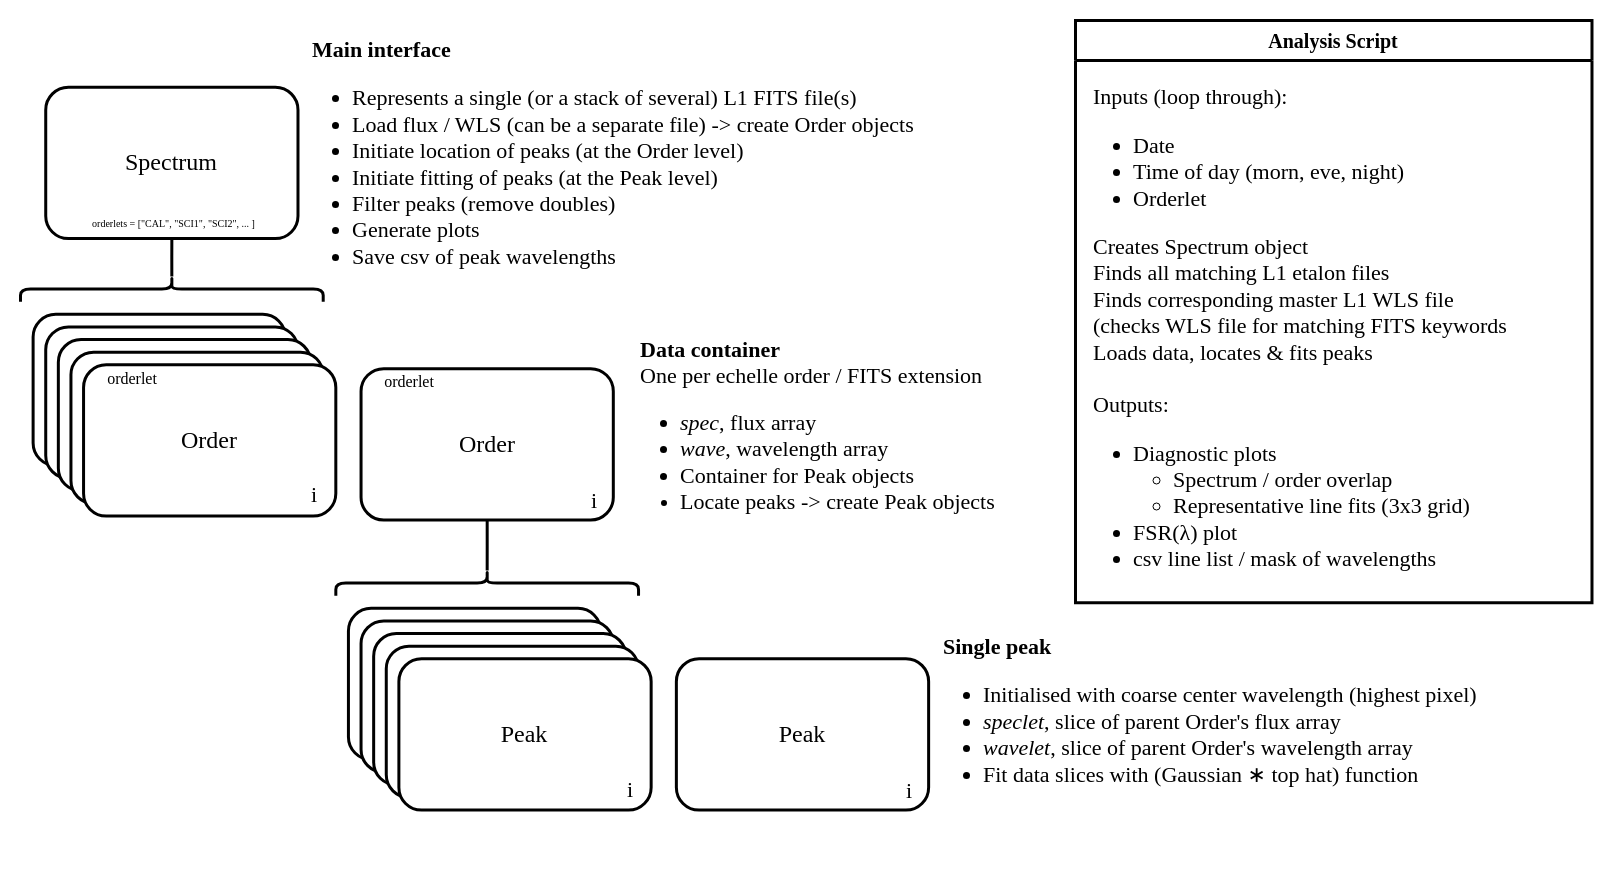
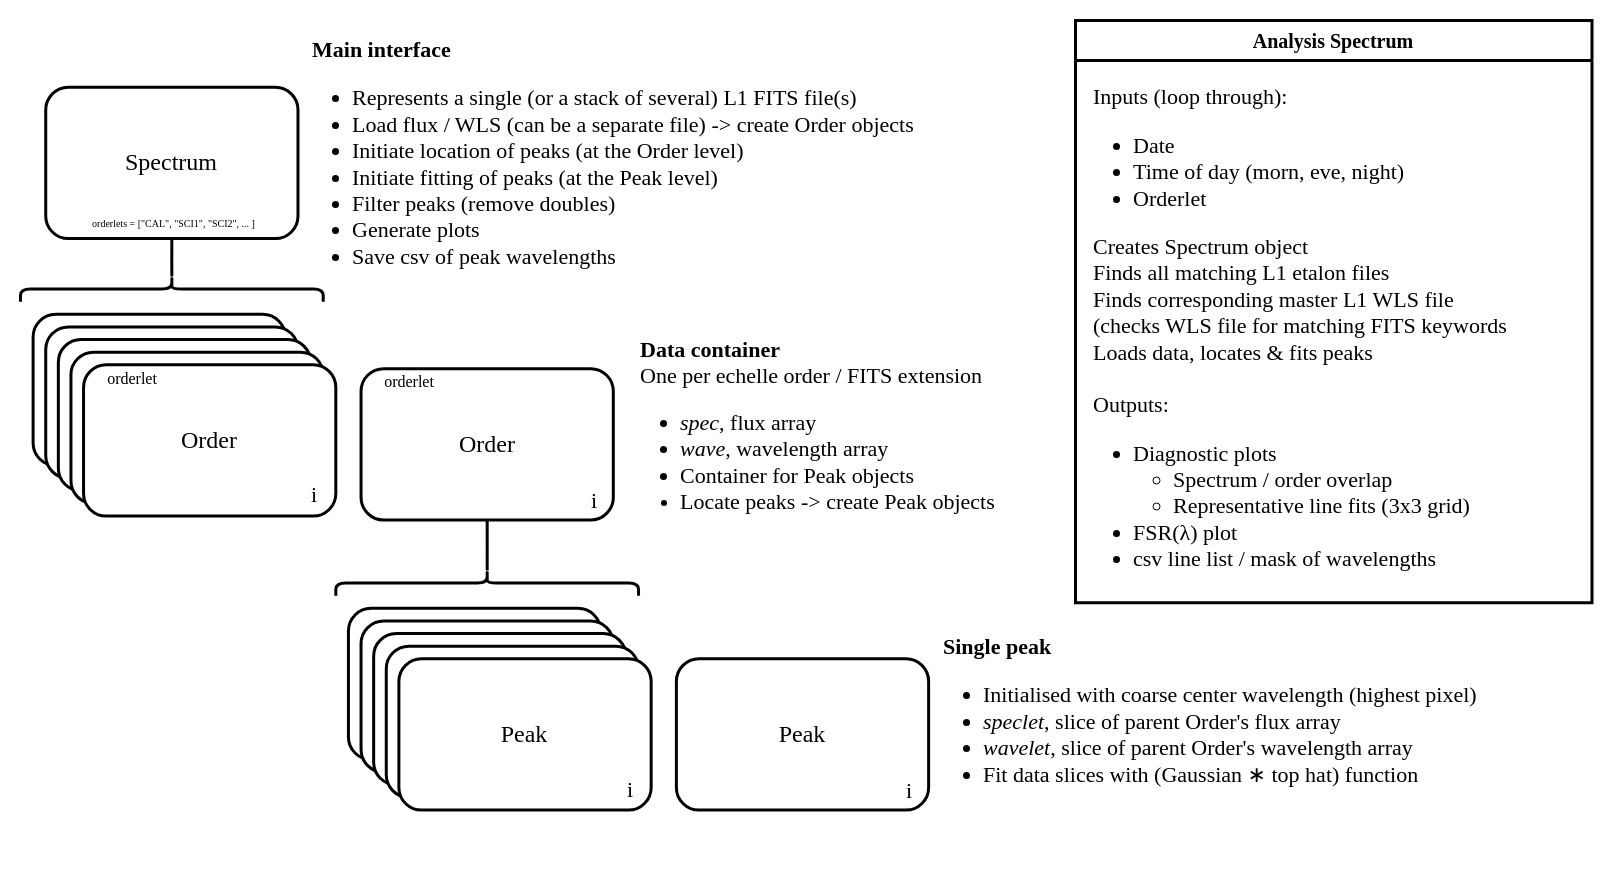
node "Analysis Script": label "Analysis Script" -> "Analysis Spectrum"
